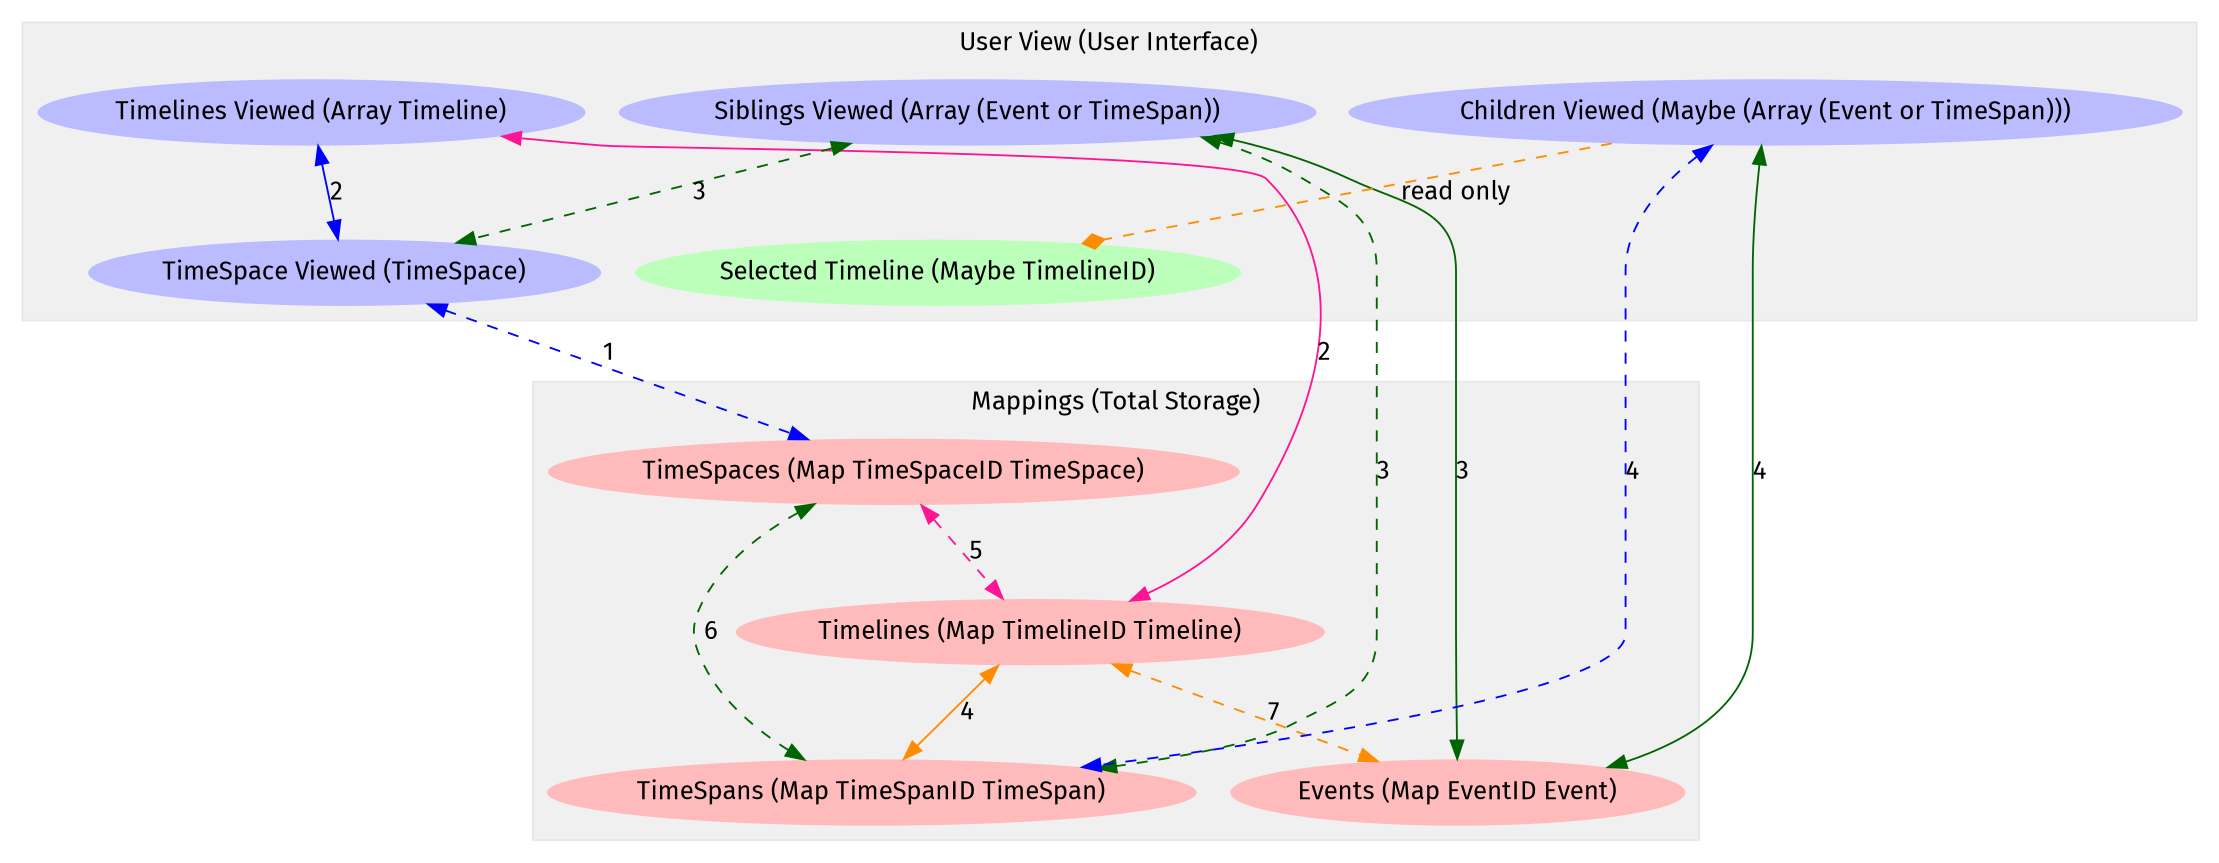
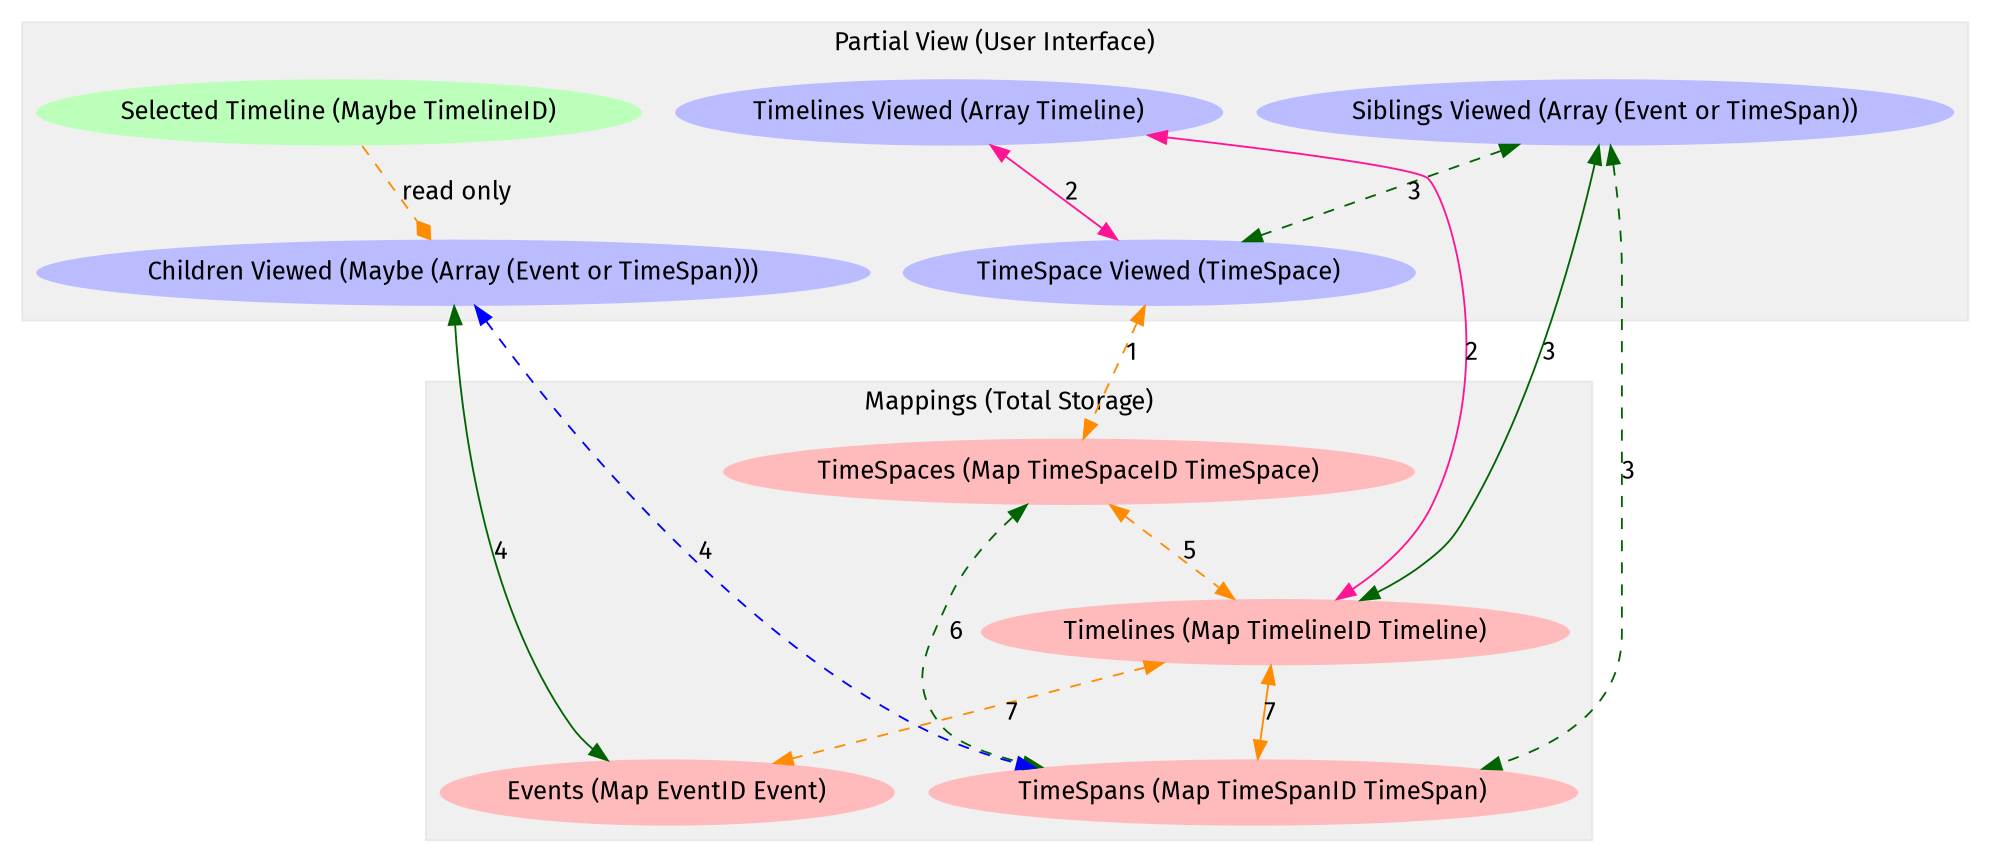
cluster "User View (User Interface)": label "User View (User Interface)" -> "Partial View (User Interface)"
edge "Children Viewed (Maybe (Array (Event or TimeSpan)))" -> "Selected Timeline (Maybe TimelineID)": reversed
edge "Timelines Viewed (Array Timeline)" -- "TimeSpace Viewed (TimeSpace)": color blue -> deeppink
edge "Siblings Viewed (Array (Event or TimeSpan))" -- "Events (Map EventID Event)": now "Siblings Viewed (Array (Event or TimeSpan))" -- "Timelines (Map TimelineID Timeline)"
edge "TimeSpace Viewed (TimeSpace)" -- "TimeSpaces (Map TimeSpaceID TimeSpace)": color blue -> darkorange
edge "TimeSpaces (Map TimeSpaceID TimeSpace)" -- "Timelines (Map TimelineID Timeline)": color deeppink -> darkorange
edge "Timelines (Map TimelineID Timeline)" -- "TimeSpans (Map TimeSpanID TimeSpan)": label "4" -> "7"
